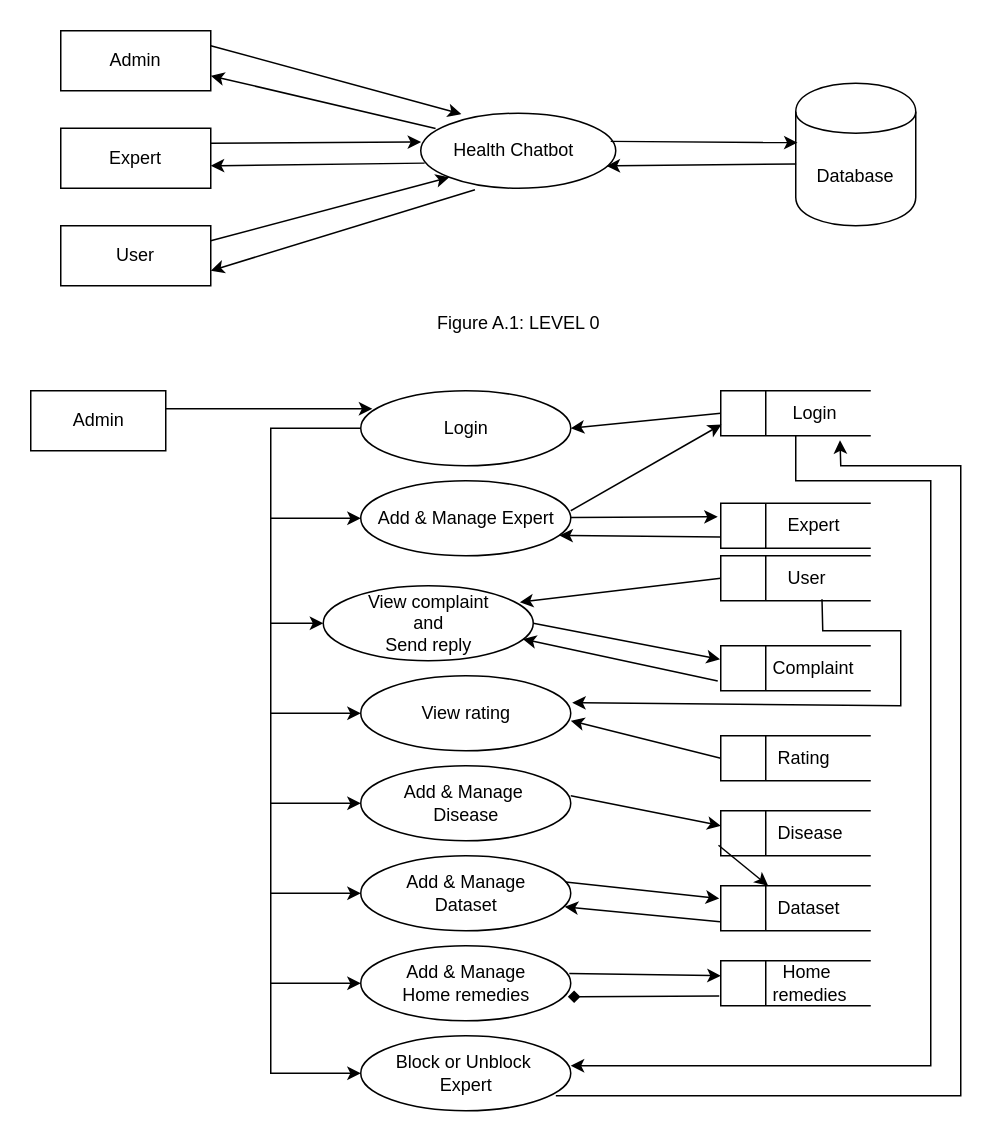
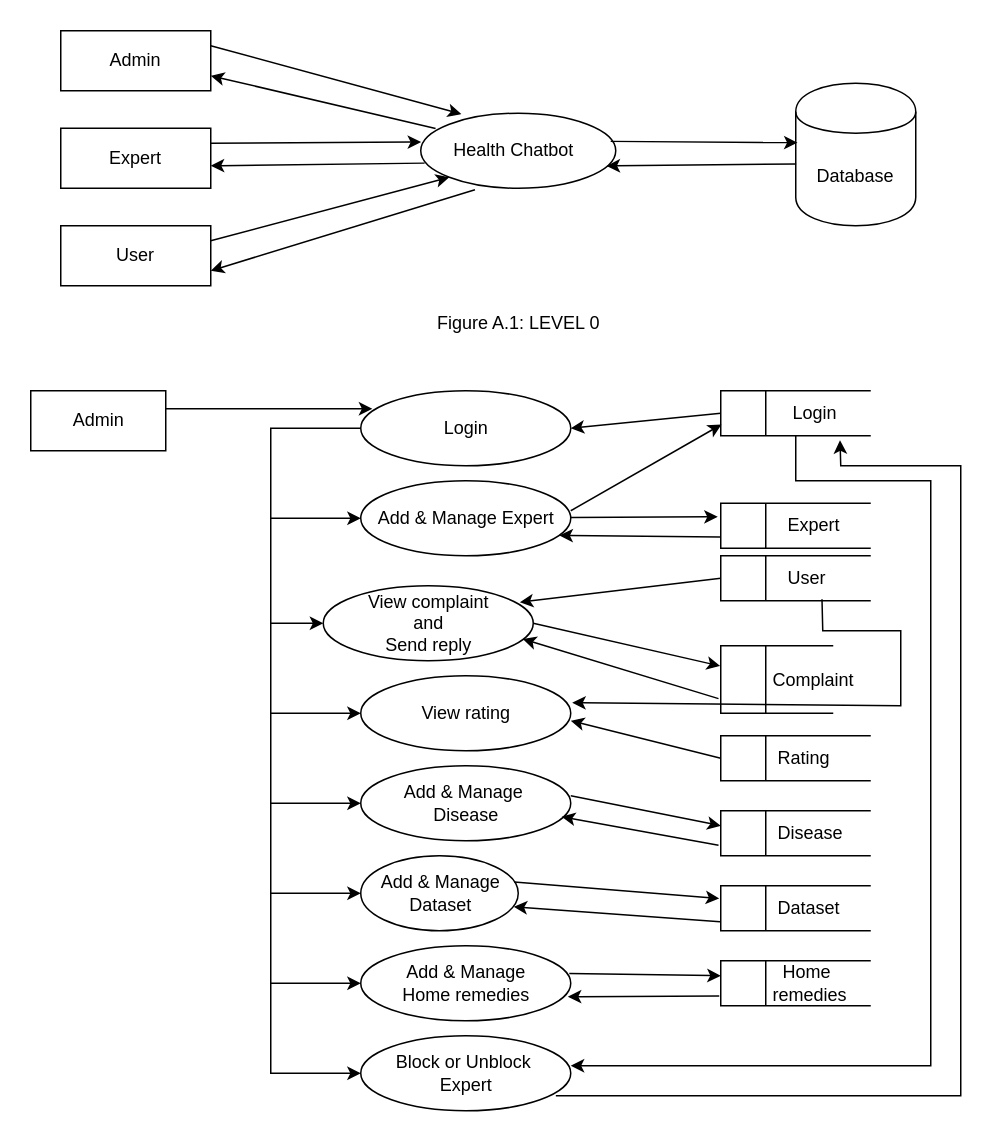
node "Complaint": size 150x45 -> 113x68
edge "Disease" -> "Dataset": now "Disease" -> "Add & Manage Disease"
node "Add & Manage Dataset": size 210x75 -> 158x75
edge "Home remedies" -> "Add & Manage Home remedies": arrowhead diamond -> classic
